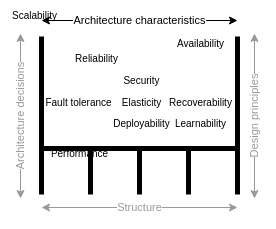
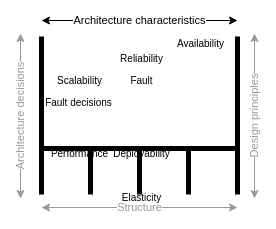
node "Scalability": moved (35, 15) -> (80, 80)
node "Reliability": moved (97, 58) -> (142, 58)
node "Security": label "Security" -> "Fault"
node "Elasticity": moved (142, 102) -> (142, 197)
node "Recoverability": removed
node "Fault tolerance": label "Fault tolerance" -> "Fault decisions"
node "Deployability": moved (142, 123) -> (142, 153)
node "Learnability": removed
